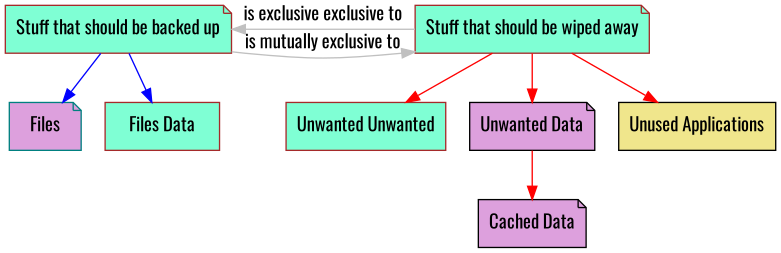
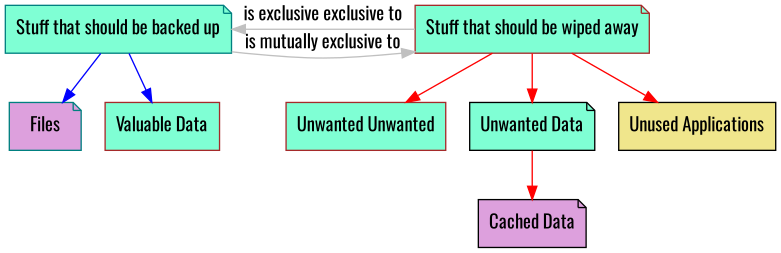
node "Stuff that should be backed up": color brown -> teal
node "Files Data": label "Files Data" -> "Valuable Data"
node "Unwanted Data": fillcolor plum -> aquamarine
